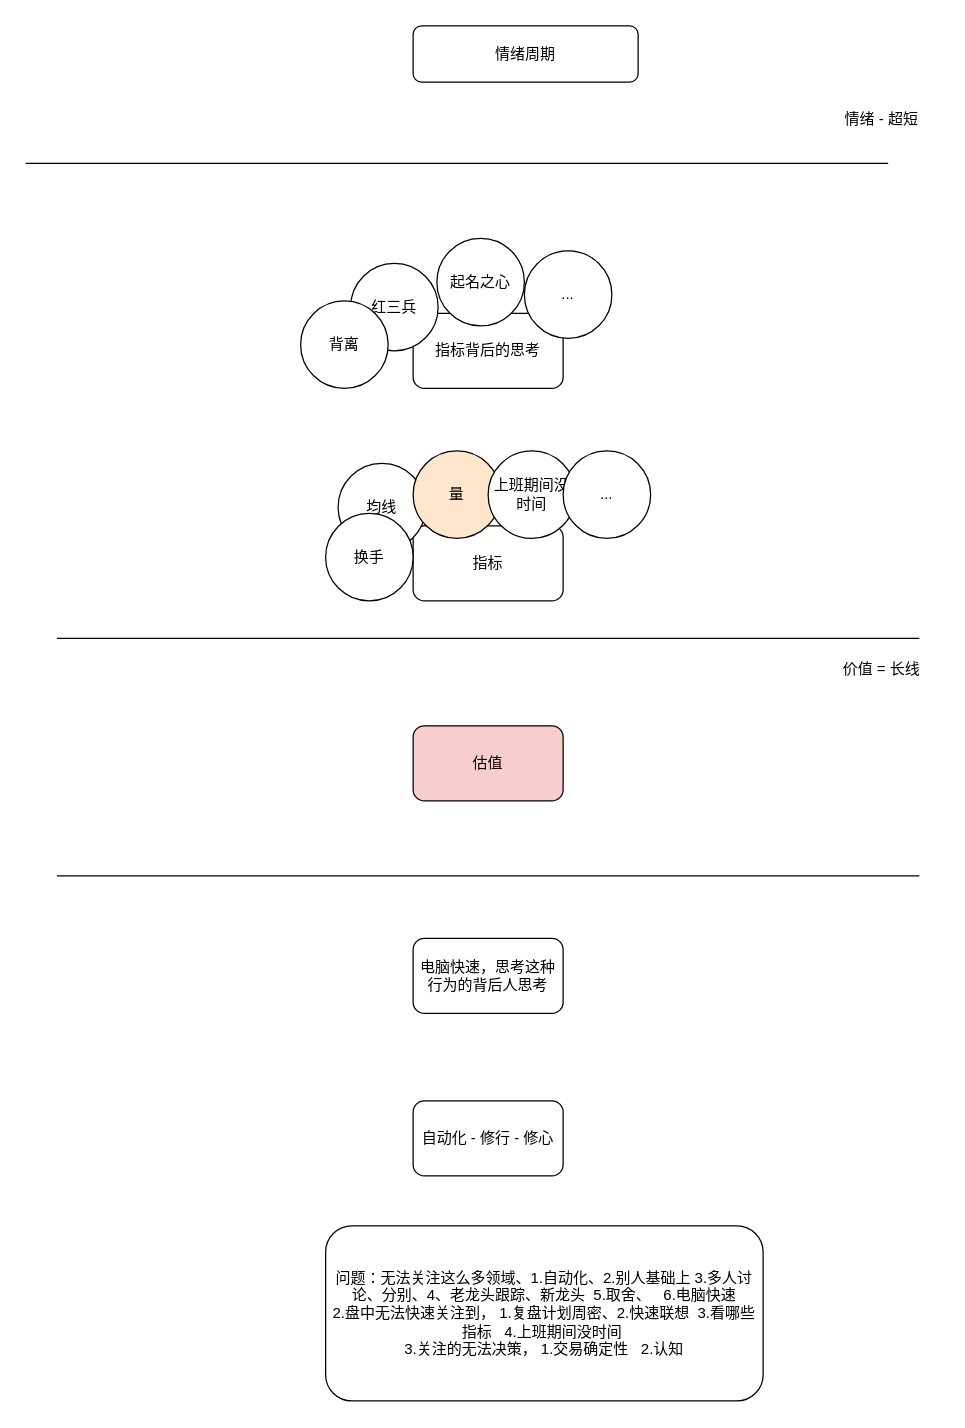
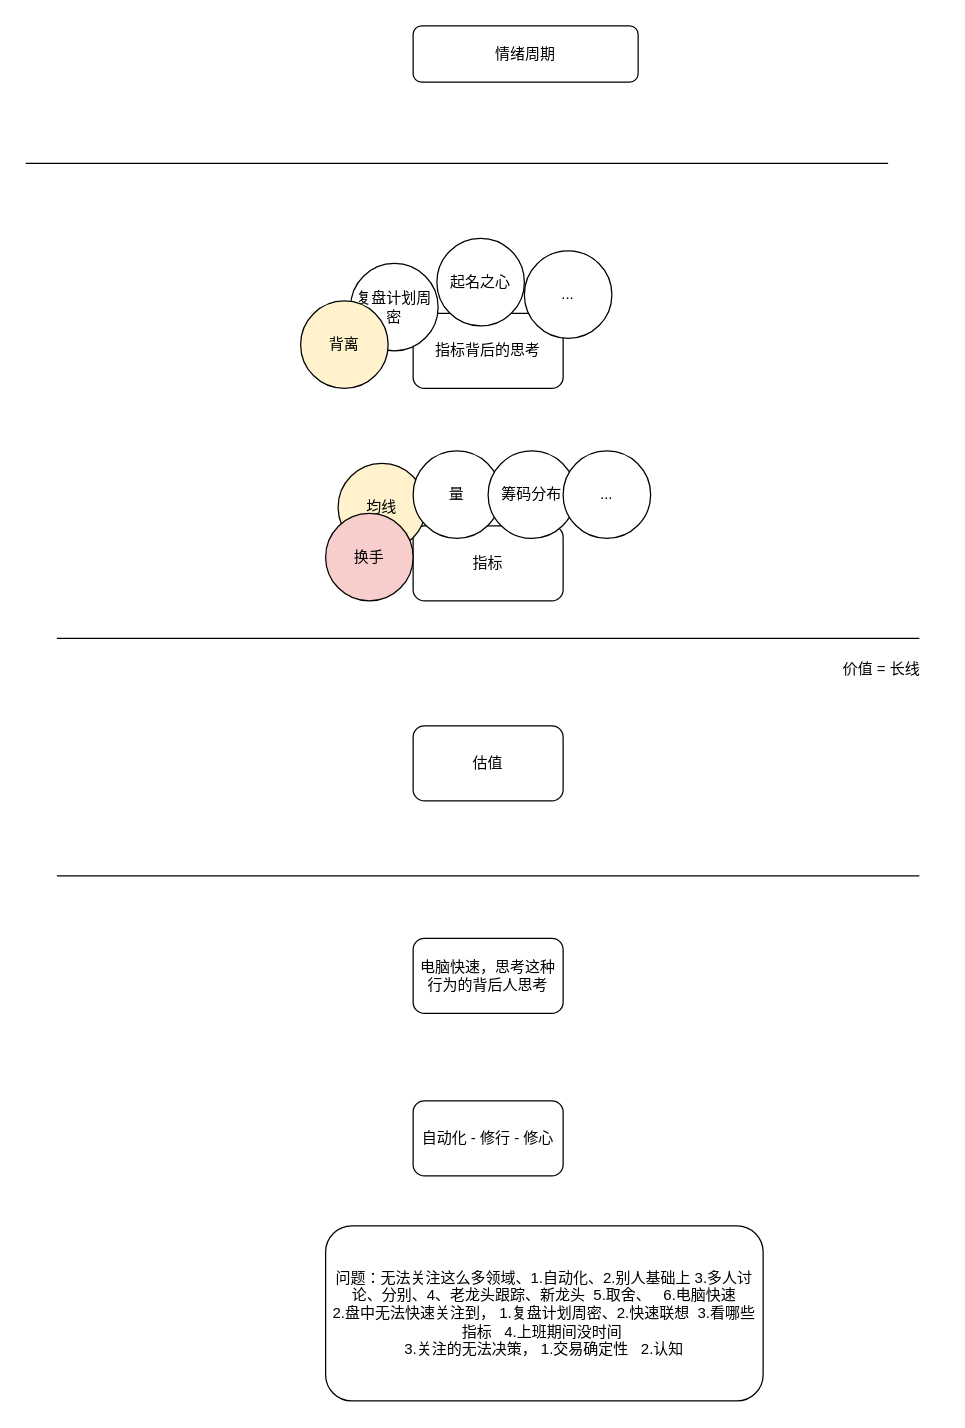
node "情绪 - 超短": removed
node "红三兵": label "红三兵" -> "复盘计划周密"
node "背离": fillcolor #ffffff -> #fff2cc
node "量": fillcolor #ffe6cc -> #ffffff
node "上班期间没时间": label "上班期间没时间" -> "筹码分布"
node "均线": fillcolor #ffffff -> #fff2cc
node "换手": fillcolor #ffffff -> #f8cecc
node "估值": fillcolor #f8cecc -> #ffffff
